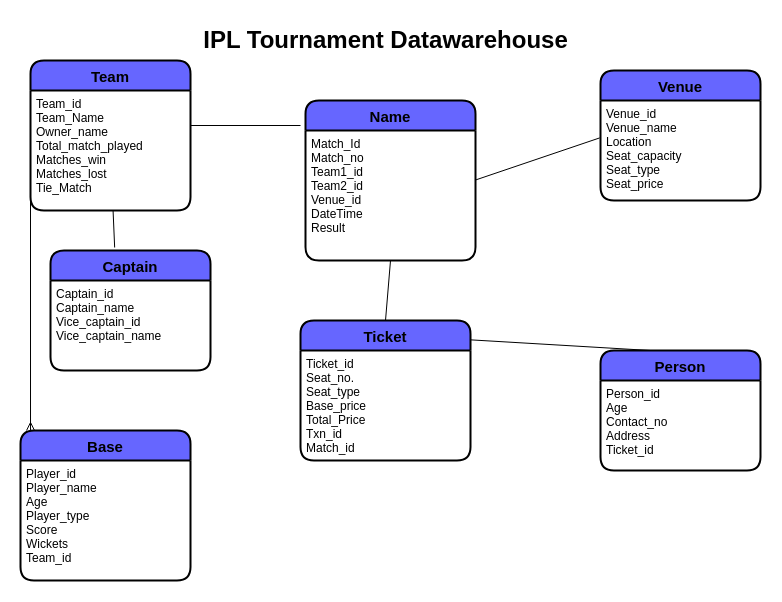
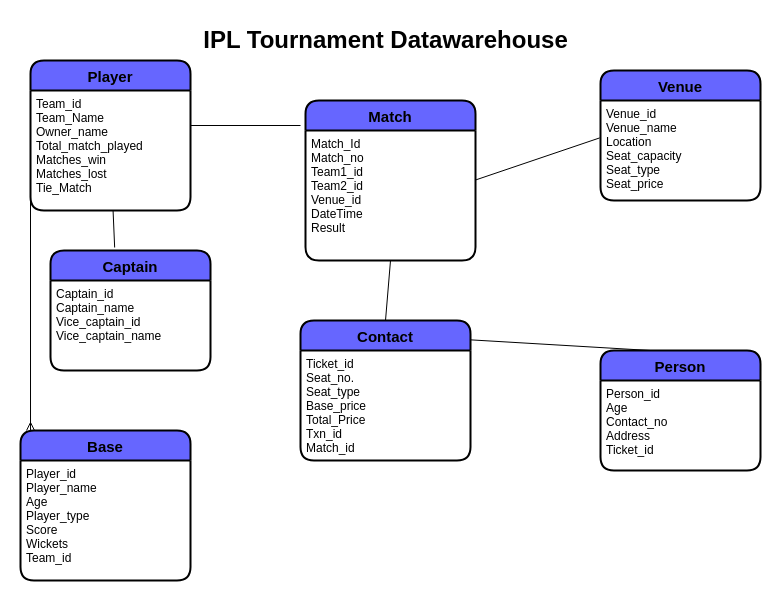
node "Team": label "Team" -> "Player"
node "Name": label "Name" -> "Match"
node "Ticket": label "Ticket" -> "Contact"
